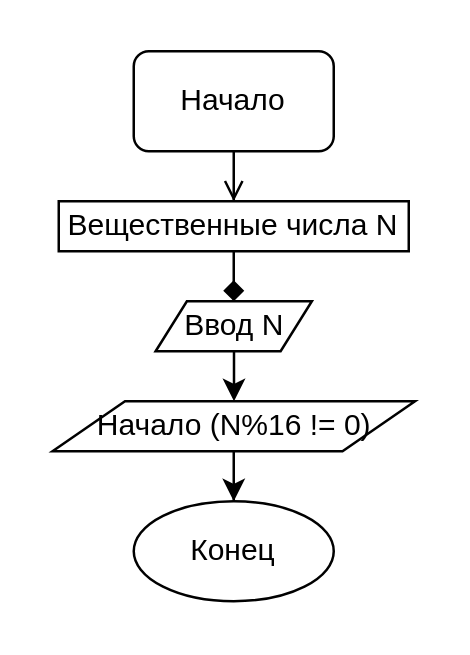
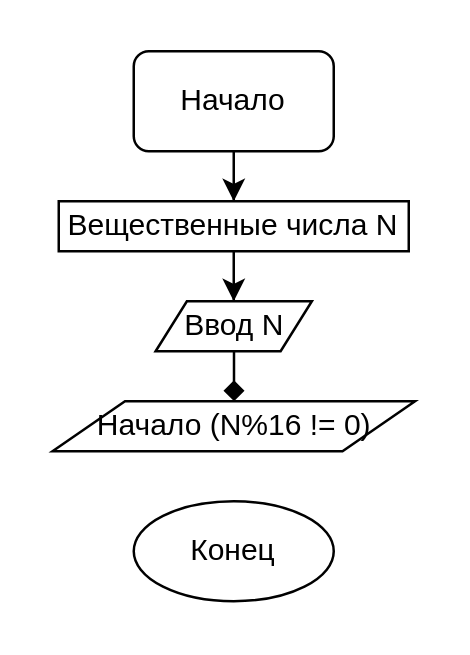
edge "Начало" -> "Вещественные числа N": arrowhead open -> classic
edge "Вещественные числа N" -> "Ввод N": arrowhead diamond -> classic
edge "Ввод N" -> "Начало (N%16 != 0)": arrowhead classic -> diamond
edge "Начало (N%16 != 0)" -> "Конец": removed
